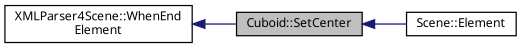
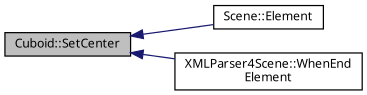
edge "Cuboid::SetCenter" -> "XMLParser4Scene::WhenEnd Element": reversed
